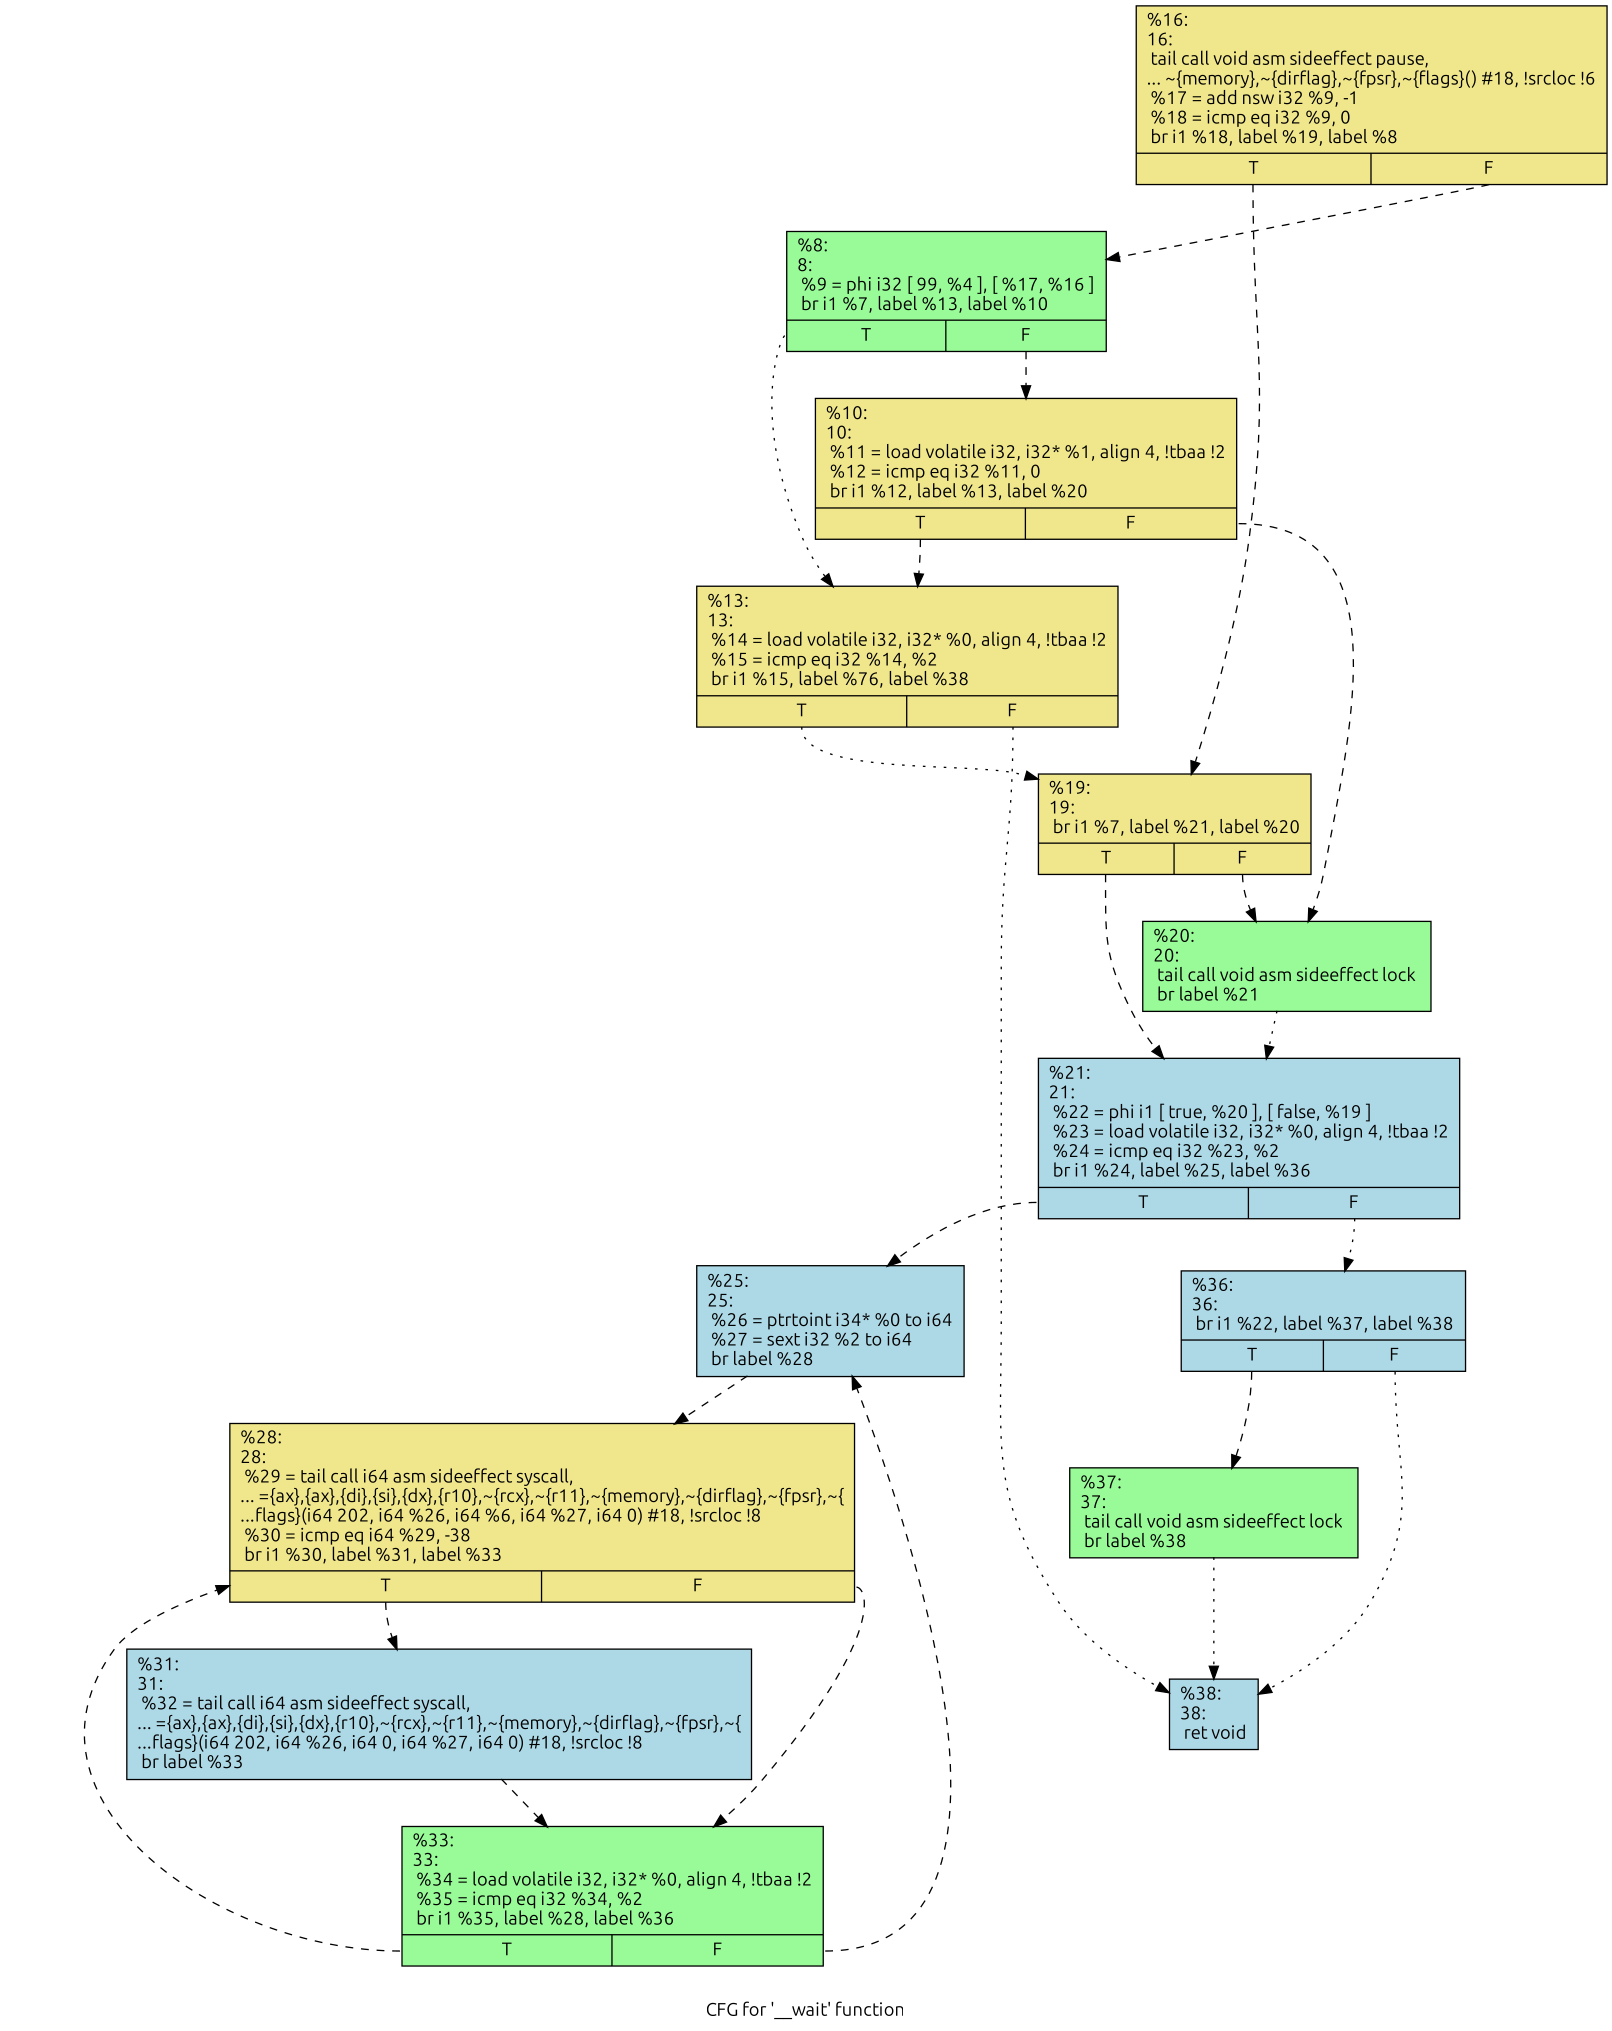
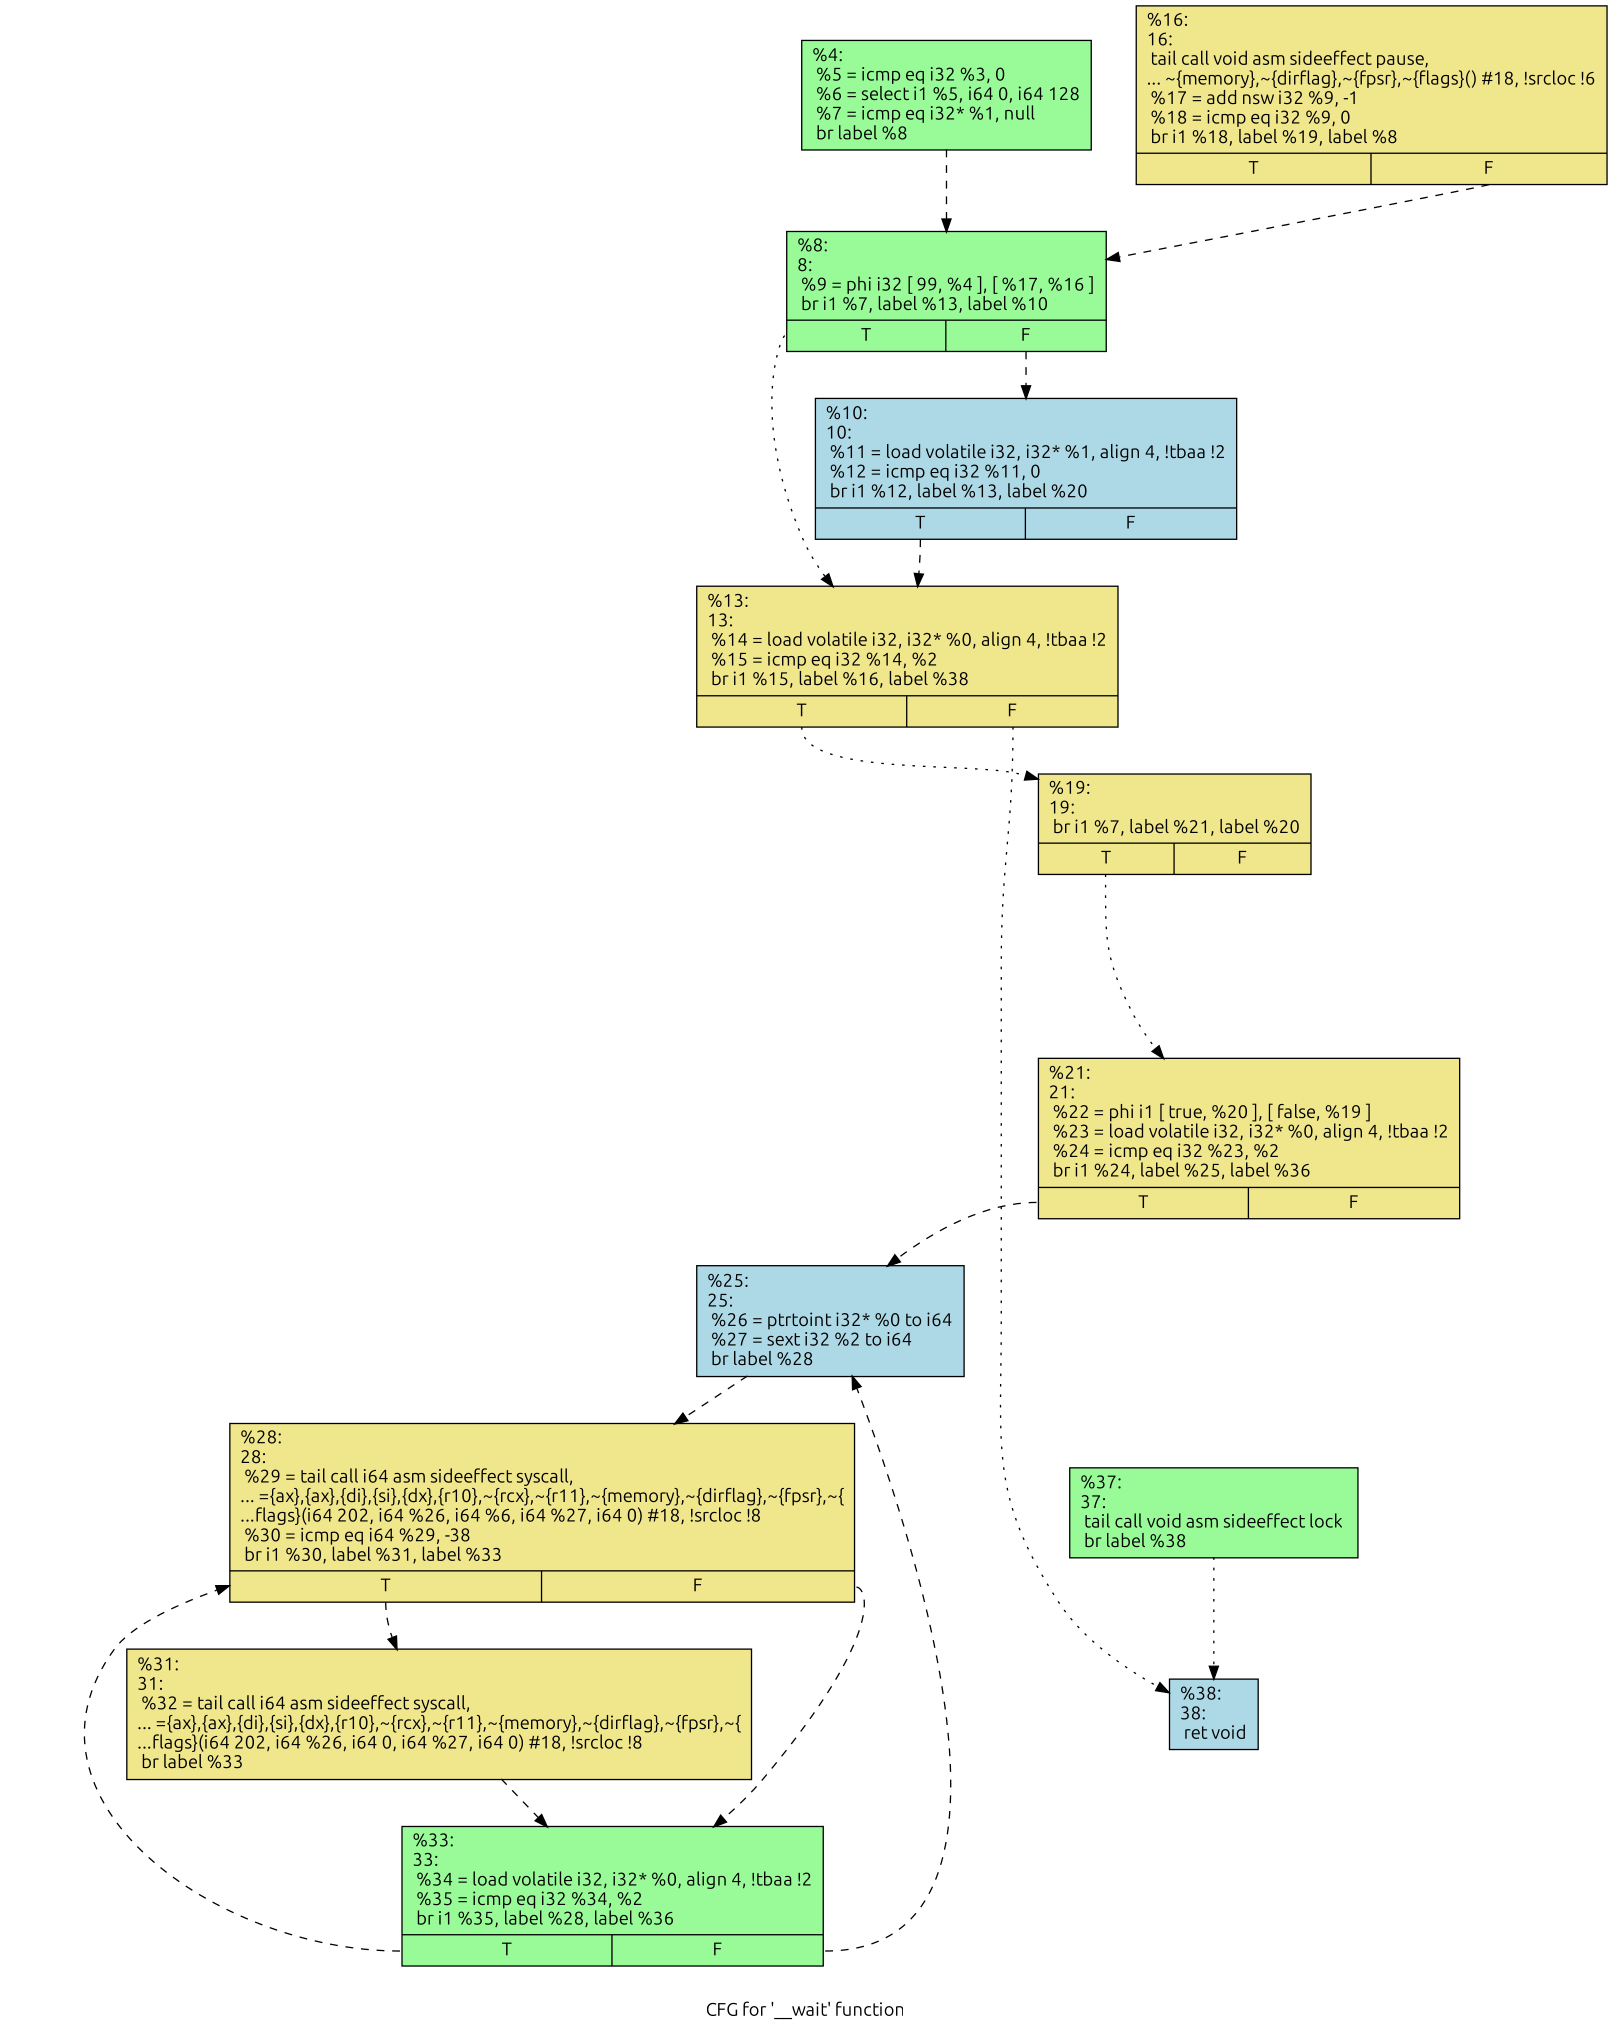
node "%4:": added
node "%10:": fillcolor khaki -> lightblue
edge "%16:" -> "%19:": removed
node "%13:": text "br i1 %15, label %76, label %38" -> "br i1 %15, label %16, label %38"
node "%20:": removed
edge "%19:" -> "%21:": style dashed -> dotted
node "%21:": fillcolor lightblue -> khaki
node "%25:": text "%26 = ptrtoint i34* %0 to i64" -> "%26 = ptrtoint i32* %0 to i64"
node "%36:": removed
node "%31:": fillcolor lightblue -> khaki
